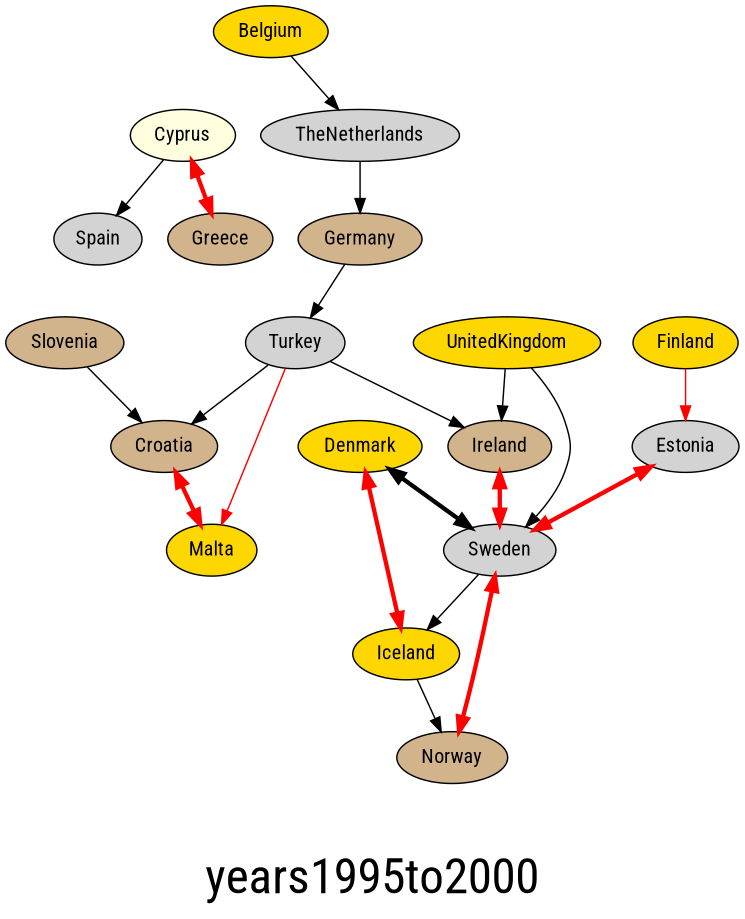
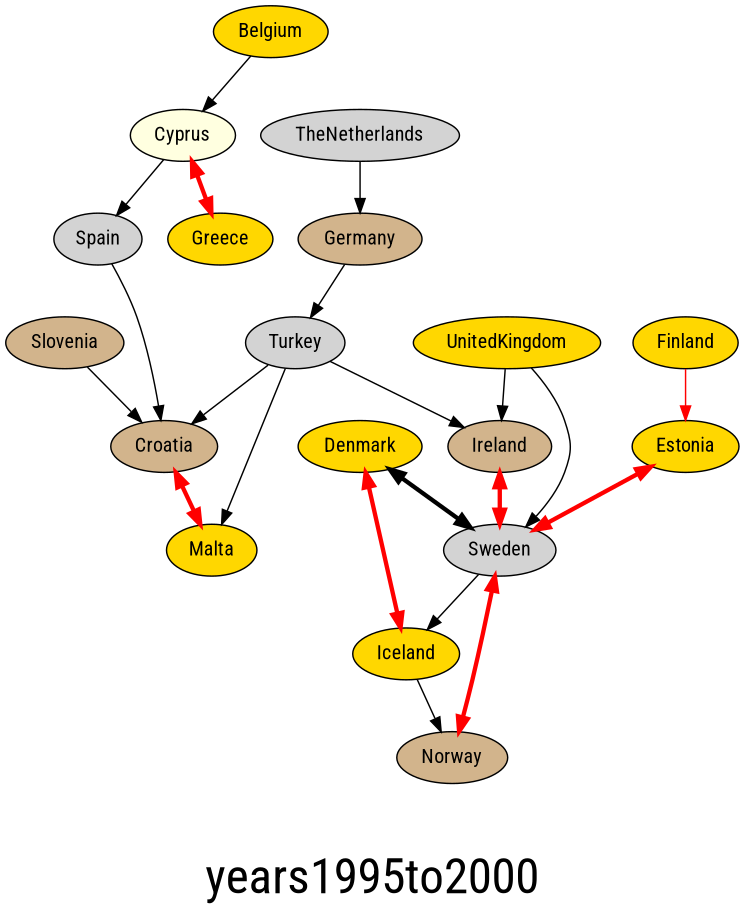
edge "Belgium" -> "TheNetherlands": now "Belgium" -> "Cyprus"
node "Greece": fillcolor tan -> gold
edge "Spain" -> "Croatia": added
edge "Turkey" -> "Malta": color red -> black
node "Estonia": fillcolor lightgrey -> gold
